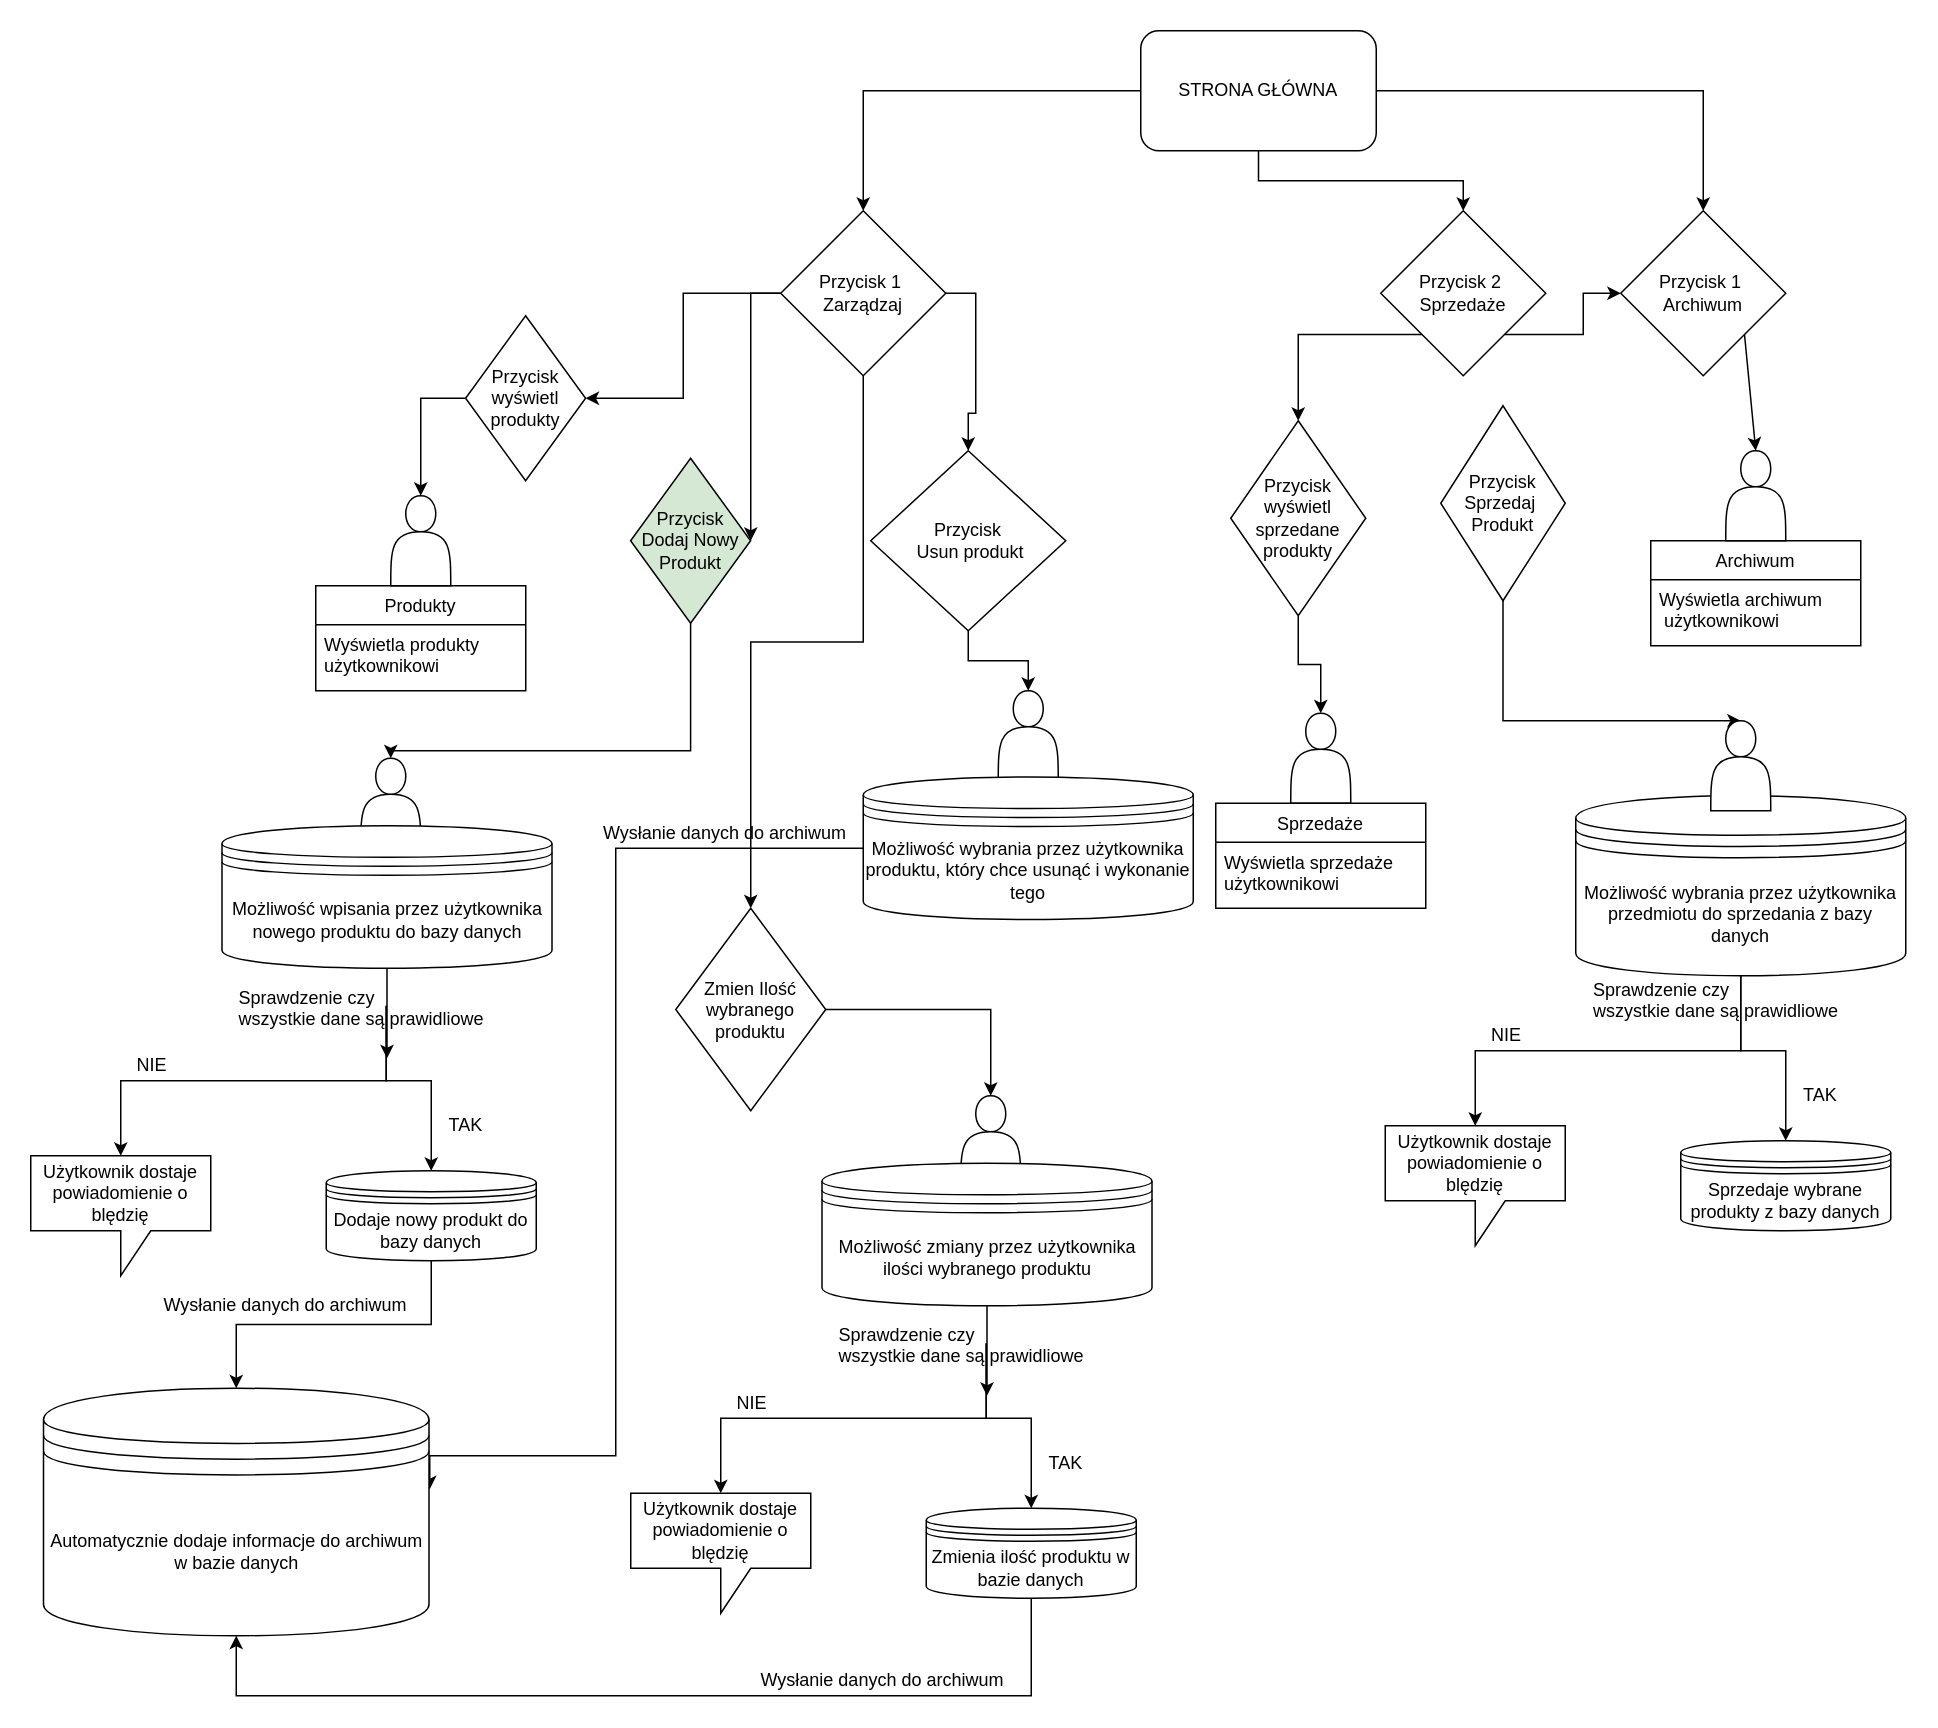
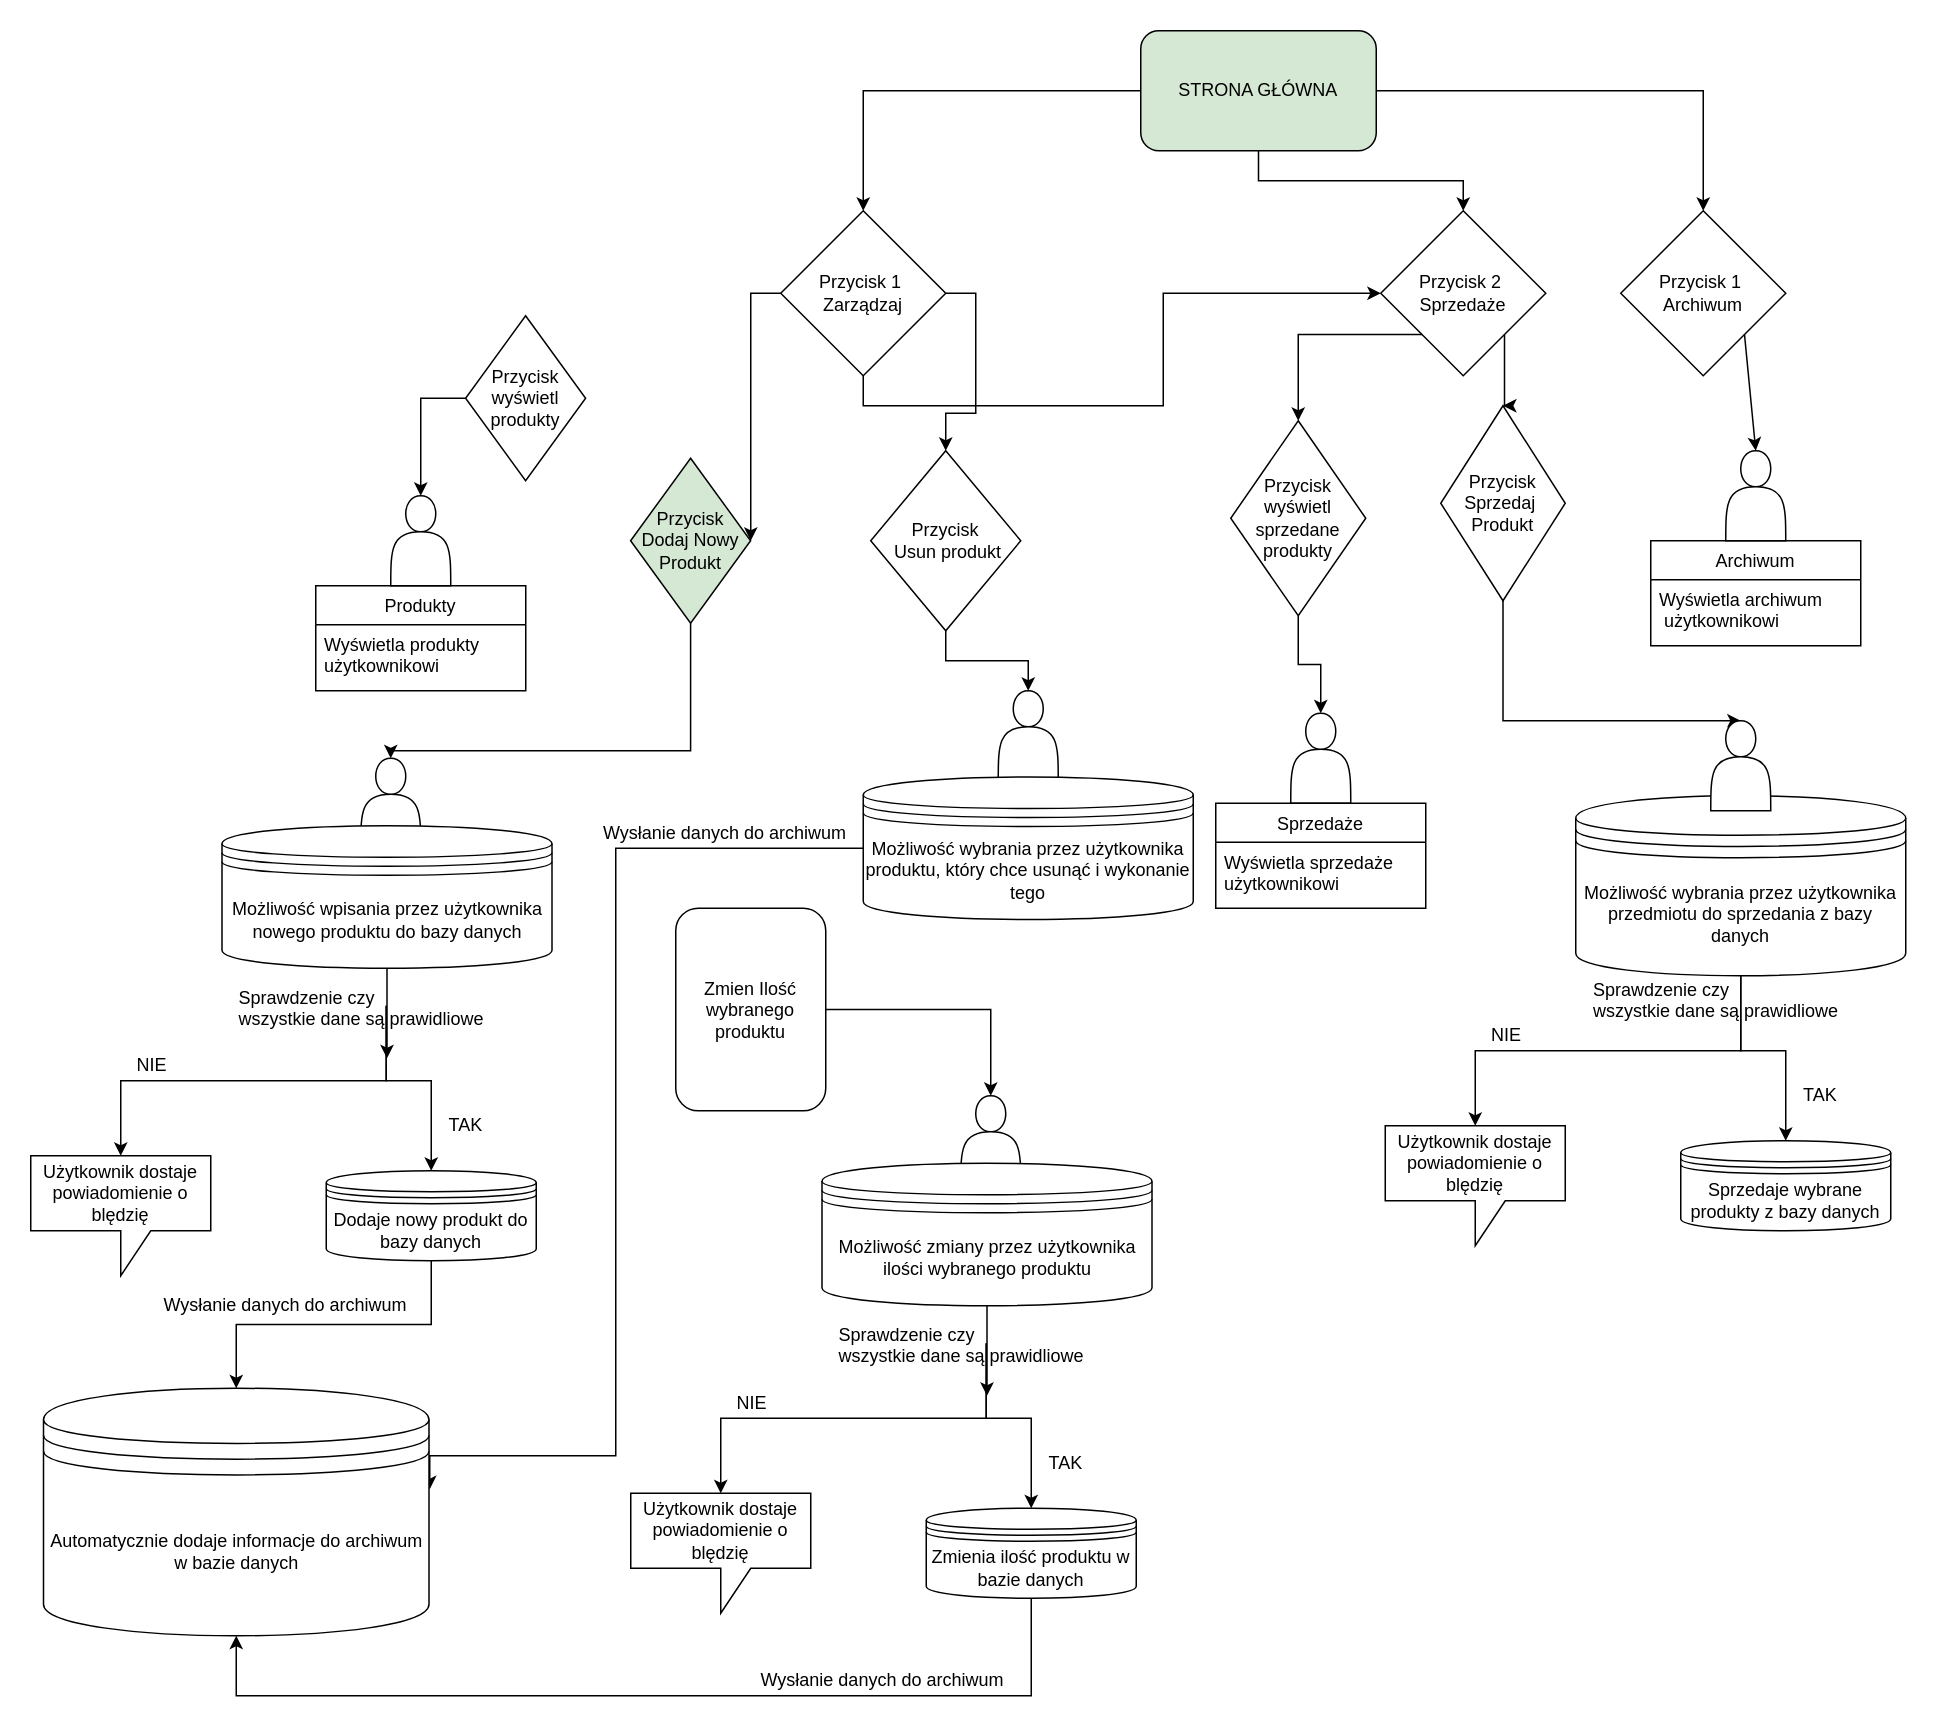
node "STRONA GŁÓWNA": fillcolor #ffffff -> #d5e8d4
edge "Przycisk 2 Sprzedaże" -> "Przycisk 1 Archiwum": now "Przycisk 2 Sprzedaże" -> "Przycisk Sprzedaj Produkt"
edge "Przycisk 1 Zarządzaj" -> "Przycisk wyświetl produkty": removed
node "Przycisk Usun produkt": size 195x180 -> 150x180
edge "Przycisk 1 Zarządzaj" -> "Zmien Ilość wybranego produktu": now "Przycisk 1 Zarządzaj" -> "Przycisk 2 Sprzedaże"
node "Zmien Ilość wybranego produktu": shape diamond -> rounded rectangle
